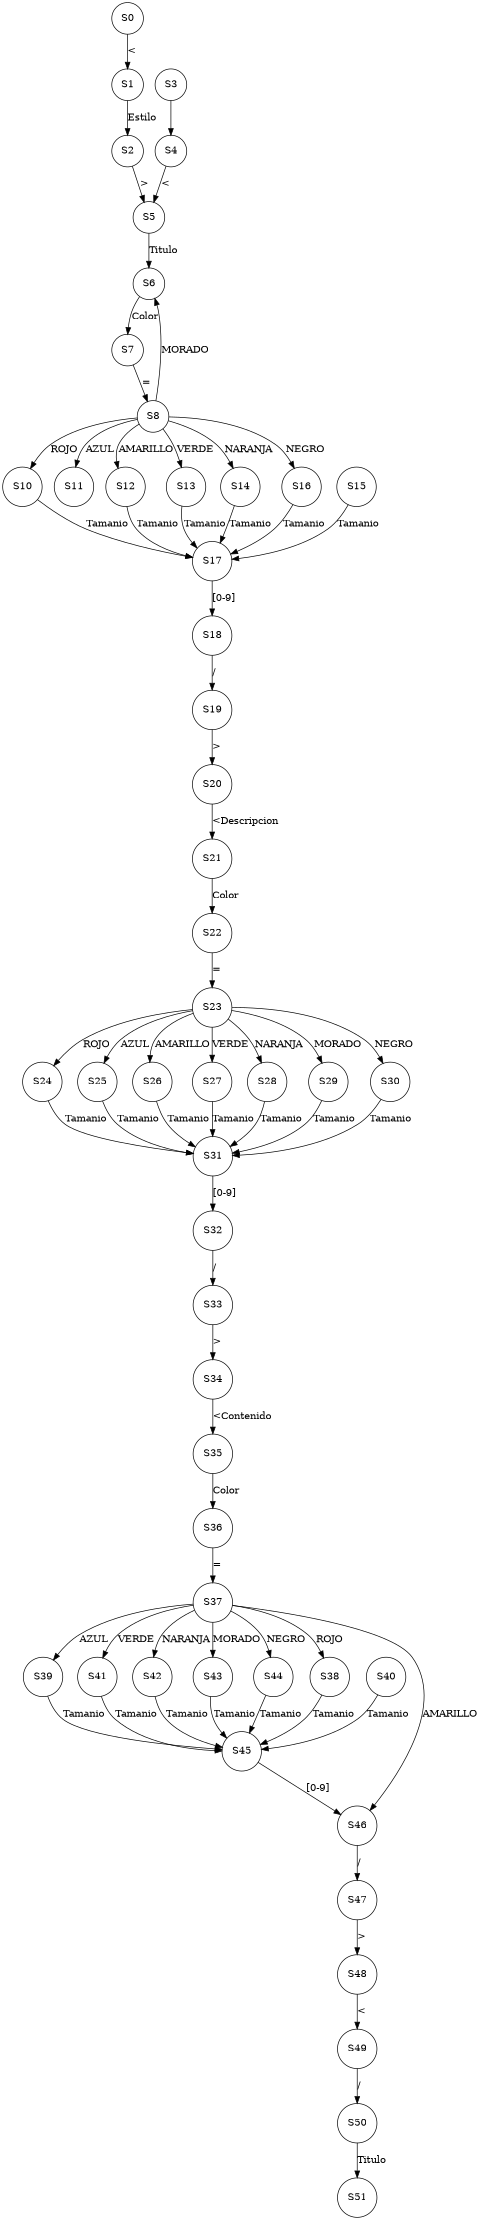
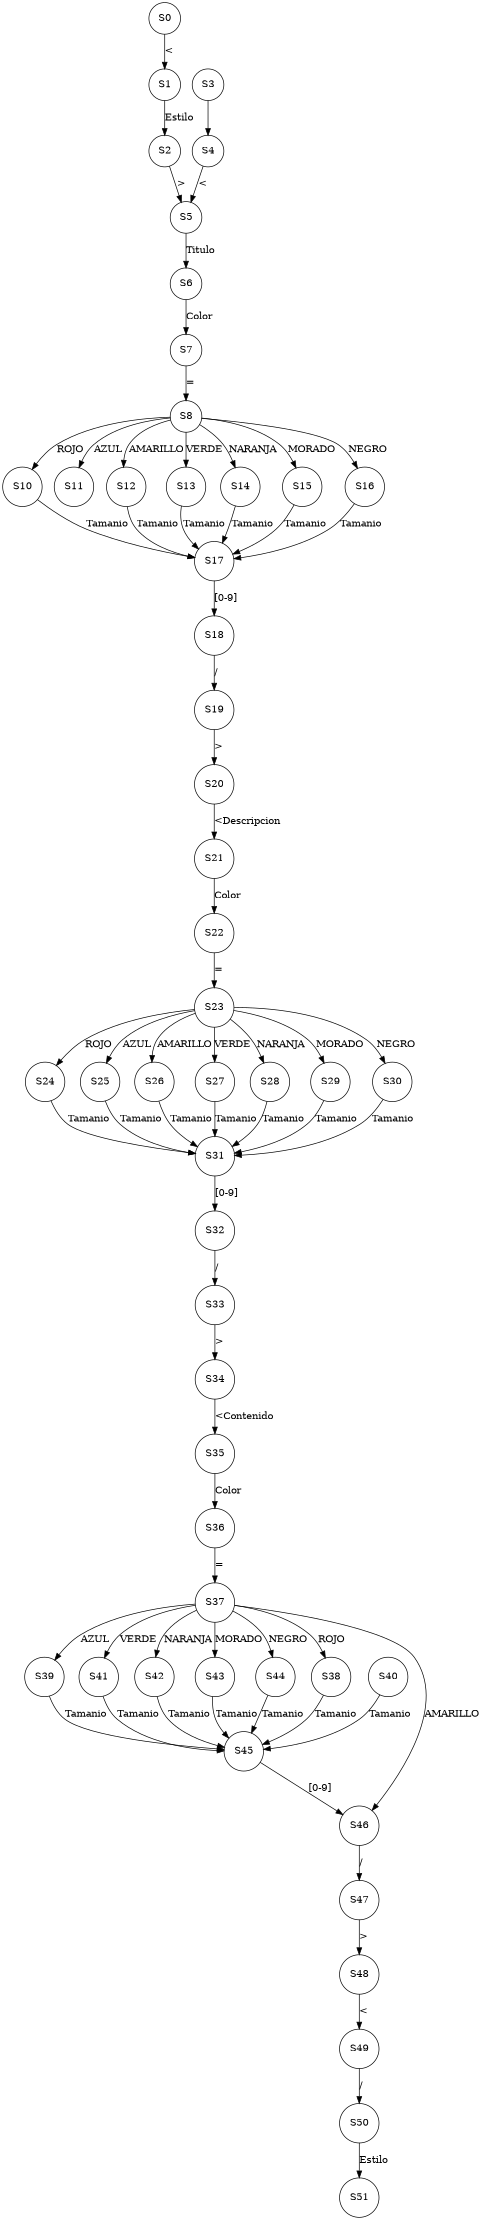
edge "S8" -> "S6": now "S8" -> "S15"
edge "S50" -> "S51": label "Titulo" -> "Estilo"
